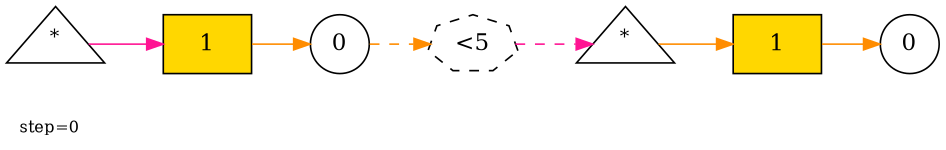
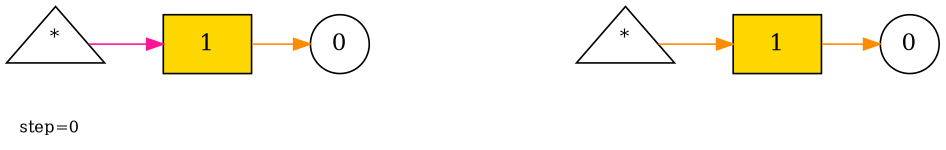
node "<5": removed
